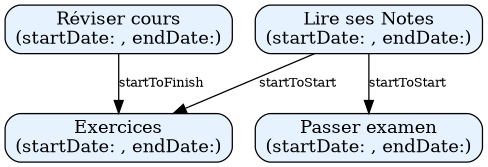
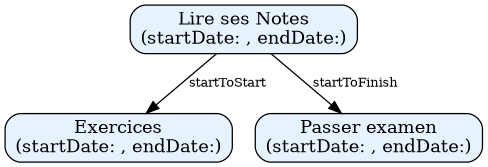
node "Réviser cours (startDate: , endDate:)": removed
edge "Lire ses Notes (startDate: , endDate:)" -> "Passer examen (startDate: , endDate:)": label "startToStart" -> "startToFinish"
